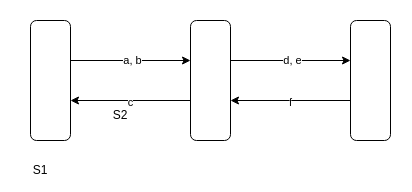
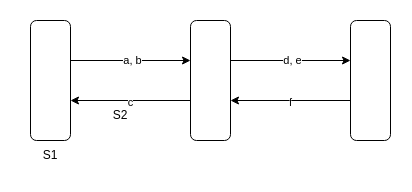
node "S1": moved (41, 171) -> (51, 156)
